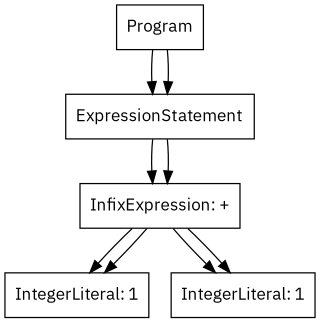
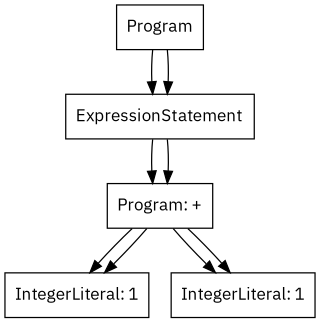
node "InfixExpression: +": label "InfixExpression: +" -> "Program: +"
